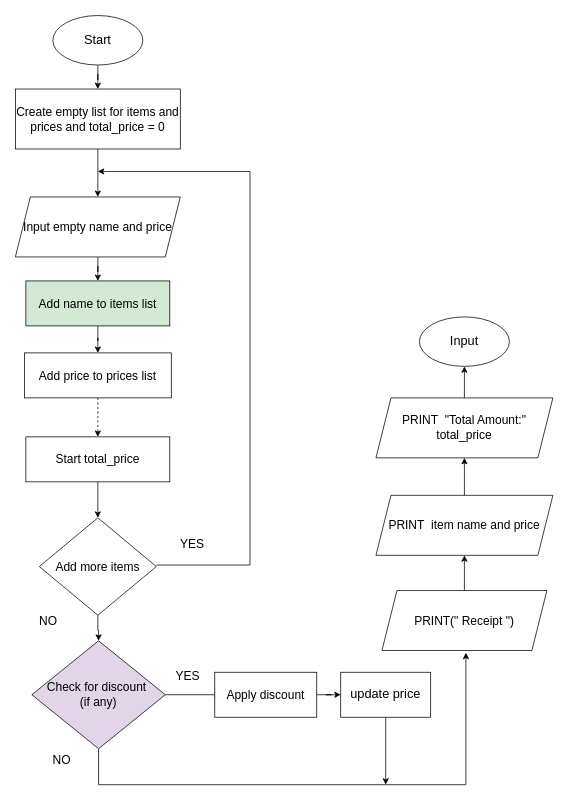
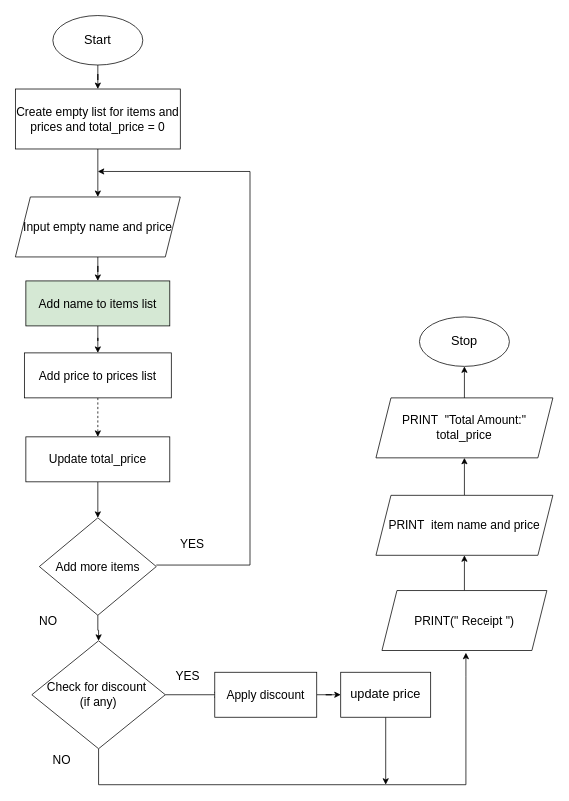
node "Input": label "Input" -> "Stop"
node "Start total_price": label "Start total_price" -> "Update total_price"
node "Check for discount (if any)": fillcolor #e1d5e7 -> #ffffff
